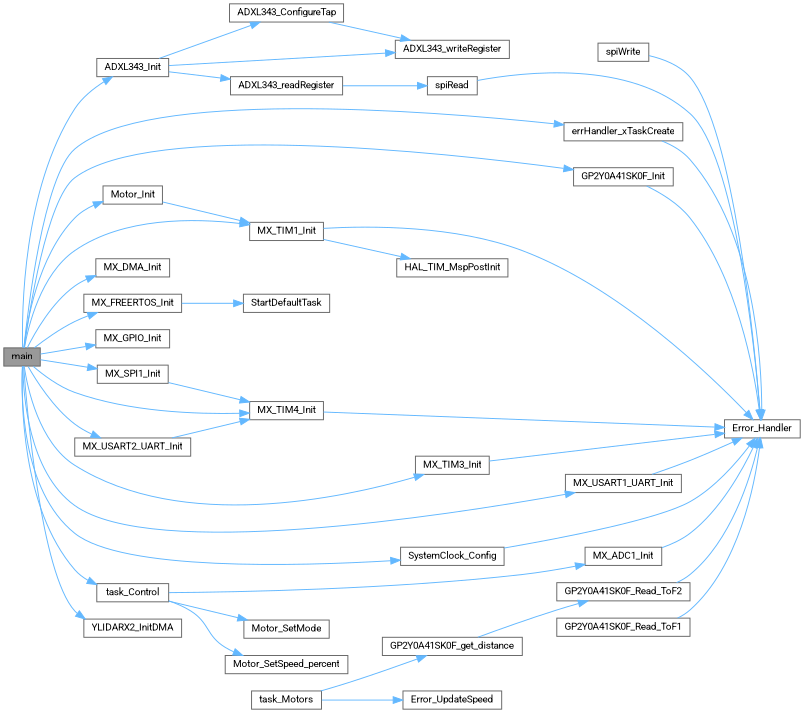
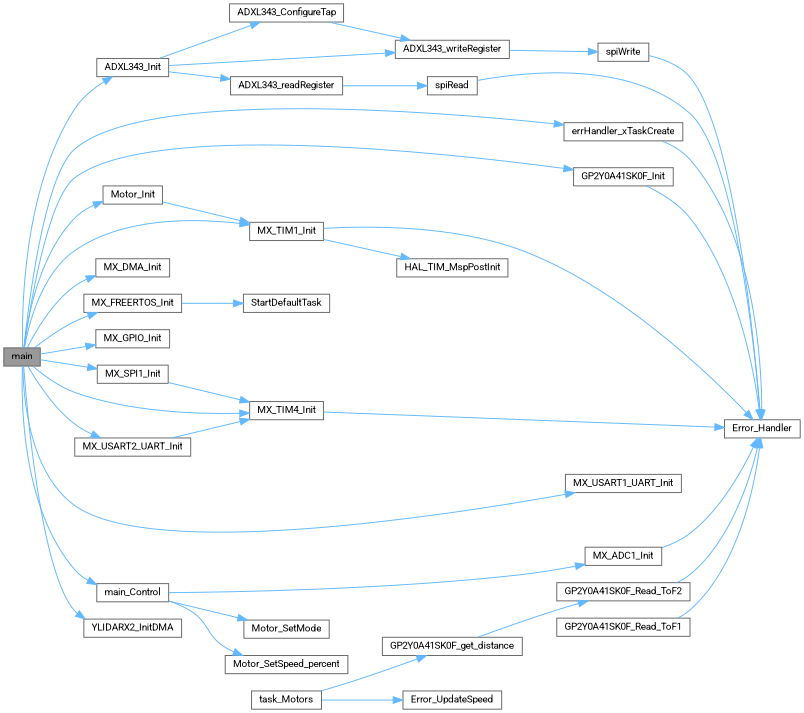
edge "ADXL343_writeRegister" -> "spiWrite": added
edge "MX_USART1_UART_Init" -> "Error_Handler": removed
node "MX_TIM3_Init": removed
node "SystemClock_Config": removed
node "task_Control": label "task_Control" -> "main_Control"
